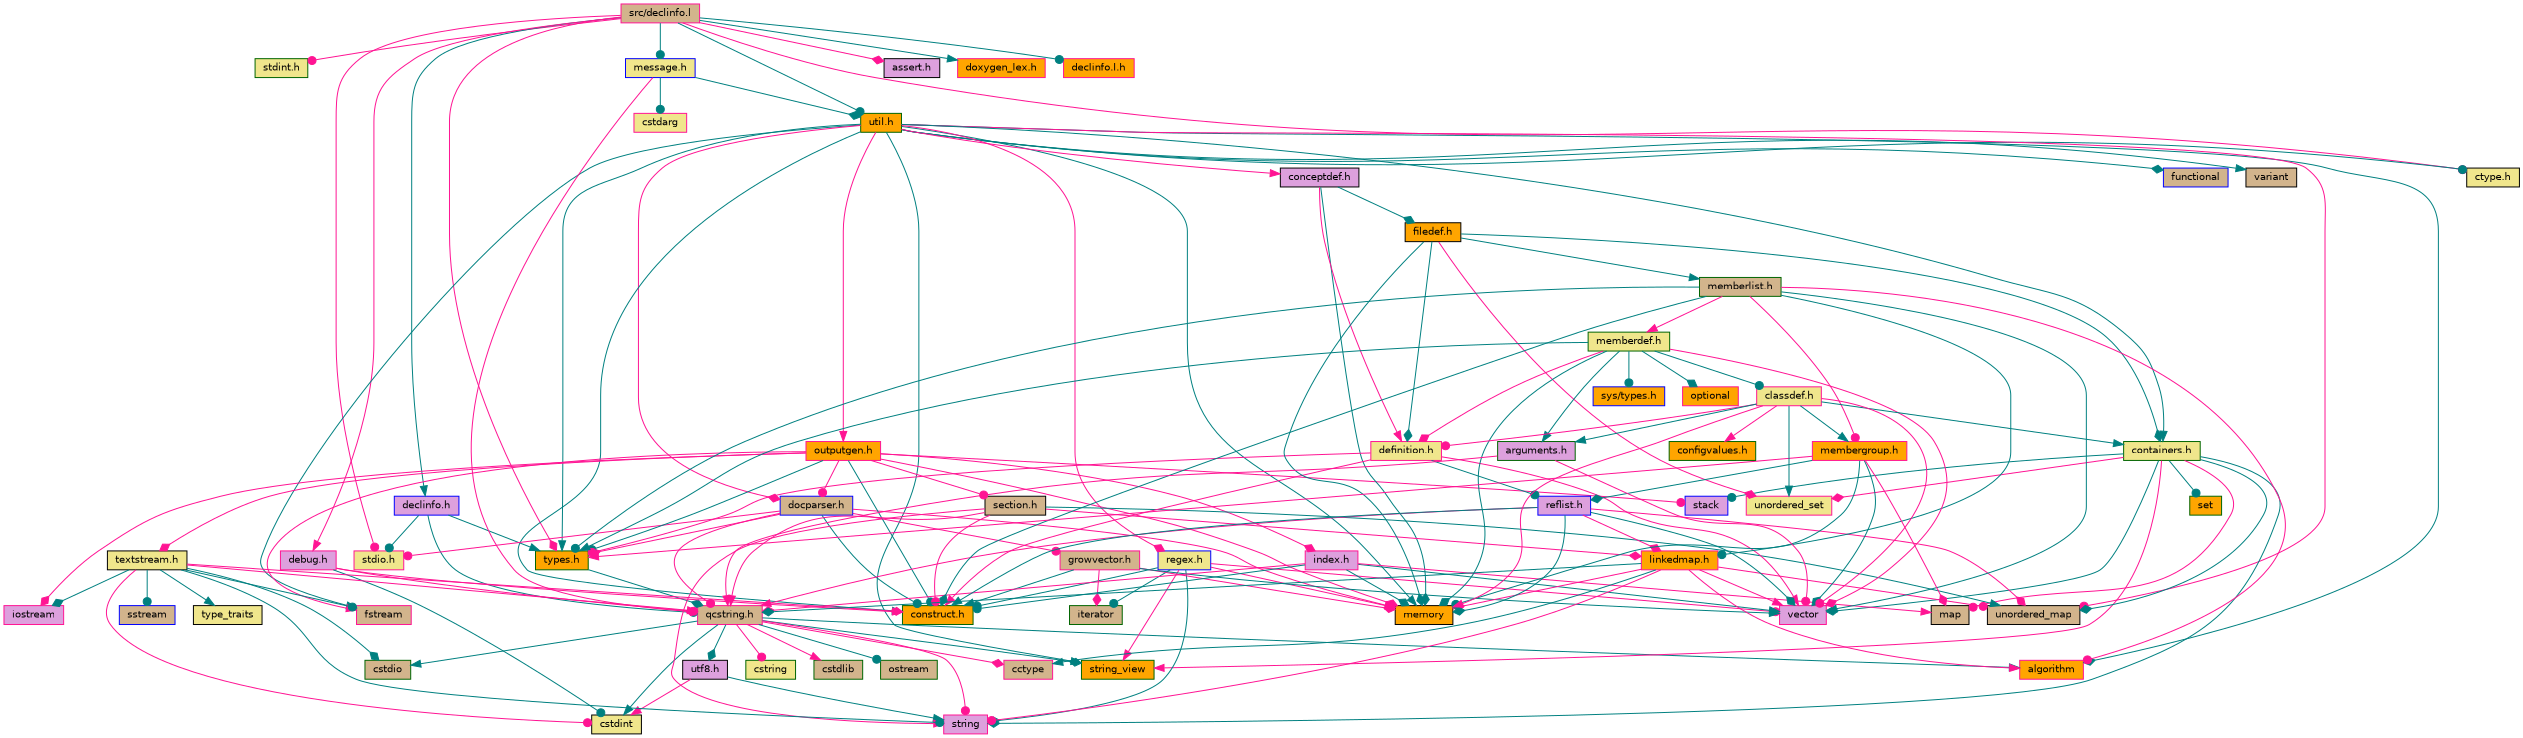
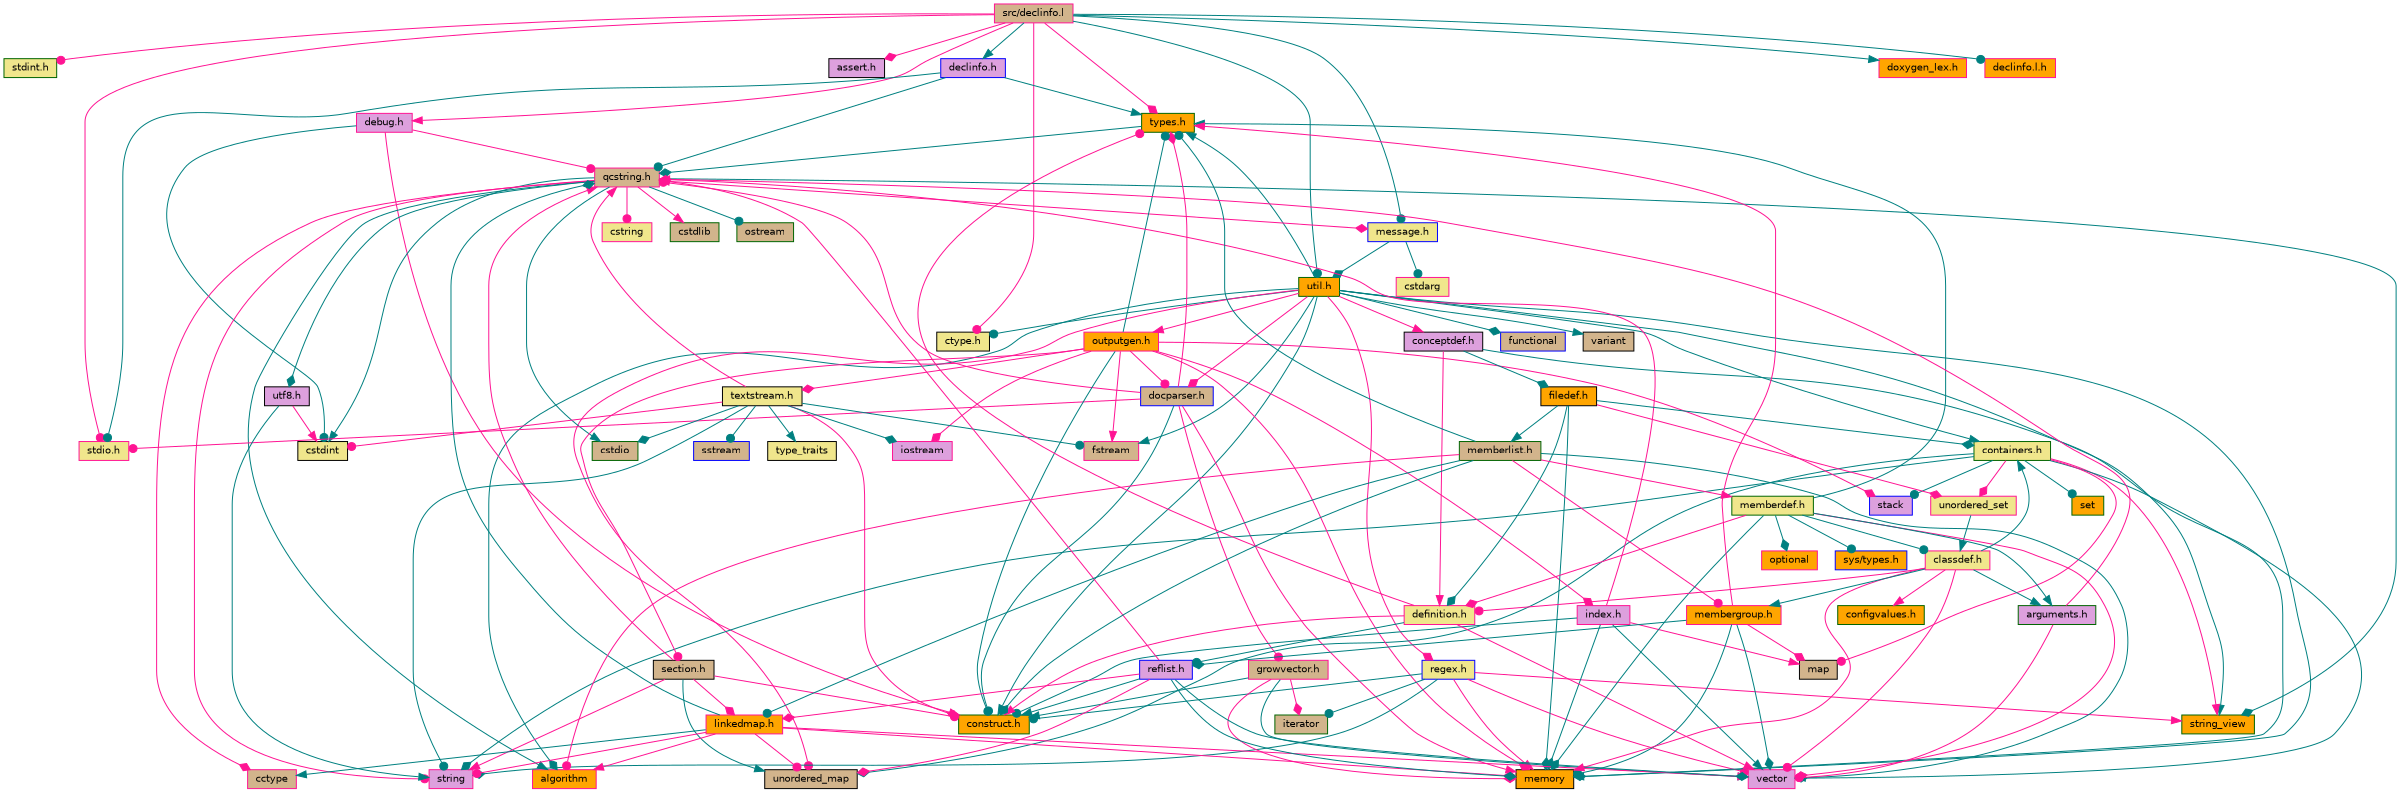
edge "message.h" -> "qcstring.h": reversed
edge "classdef.h" -> "unordered_set": reversed
edge "outputgen.h" -> "stack": arrowhead dot -> diamond
node "cstring": color darkgreen -> deeppink
